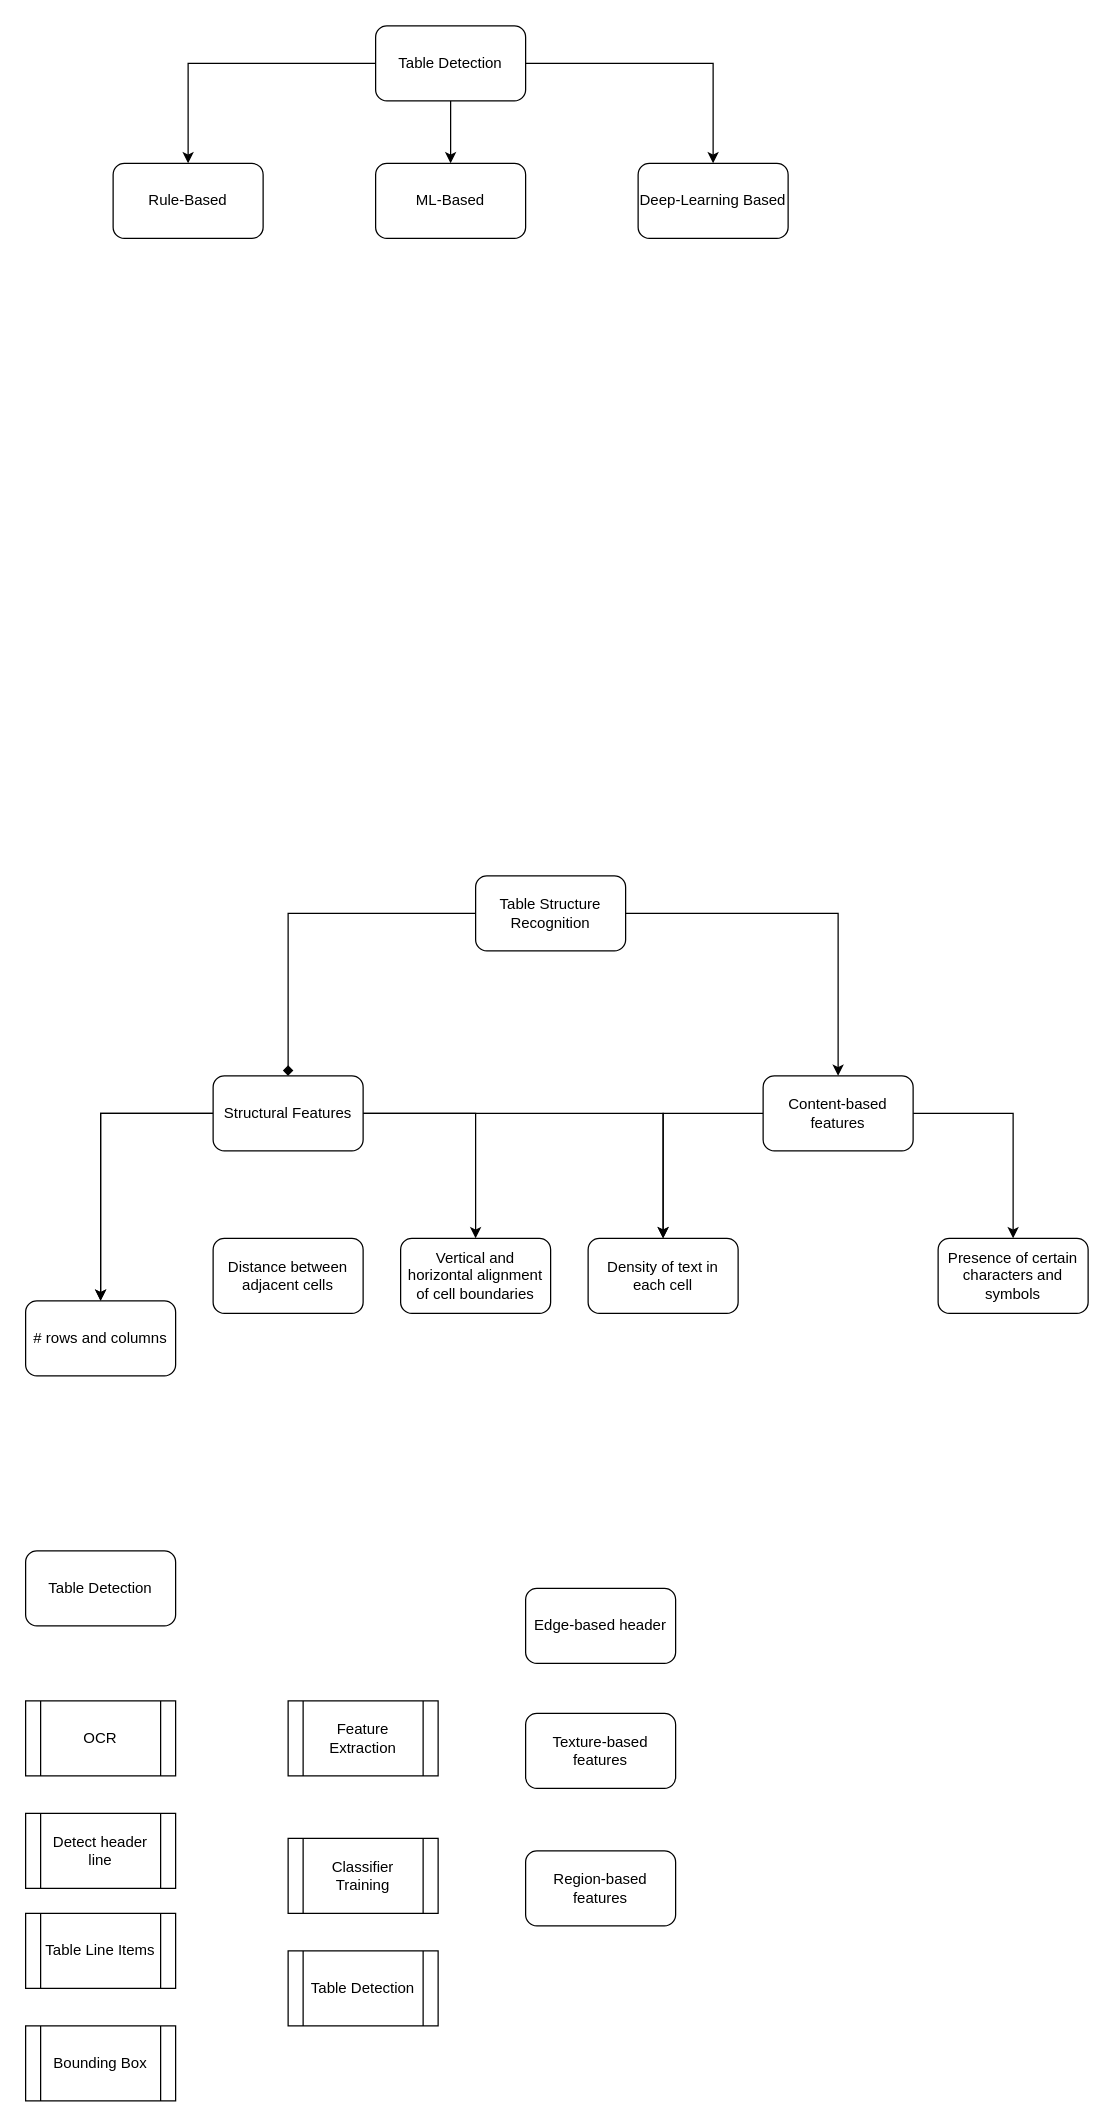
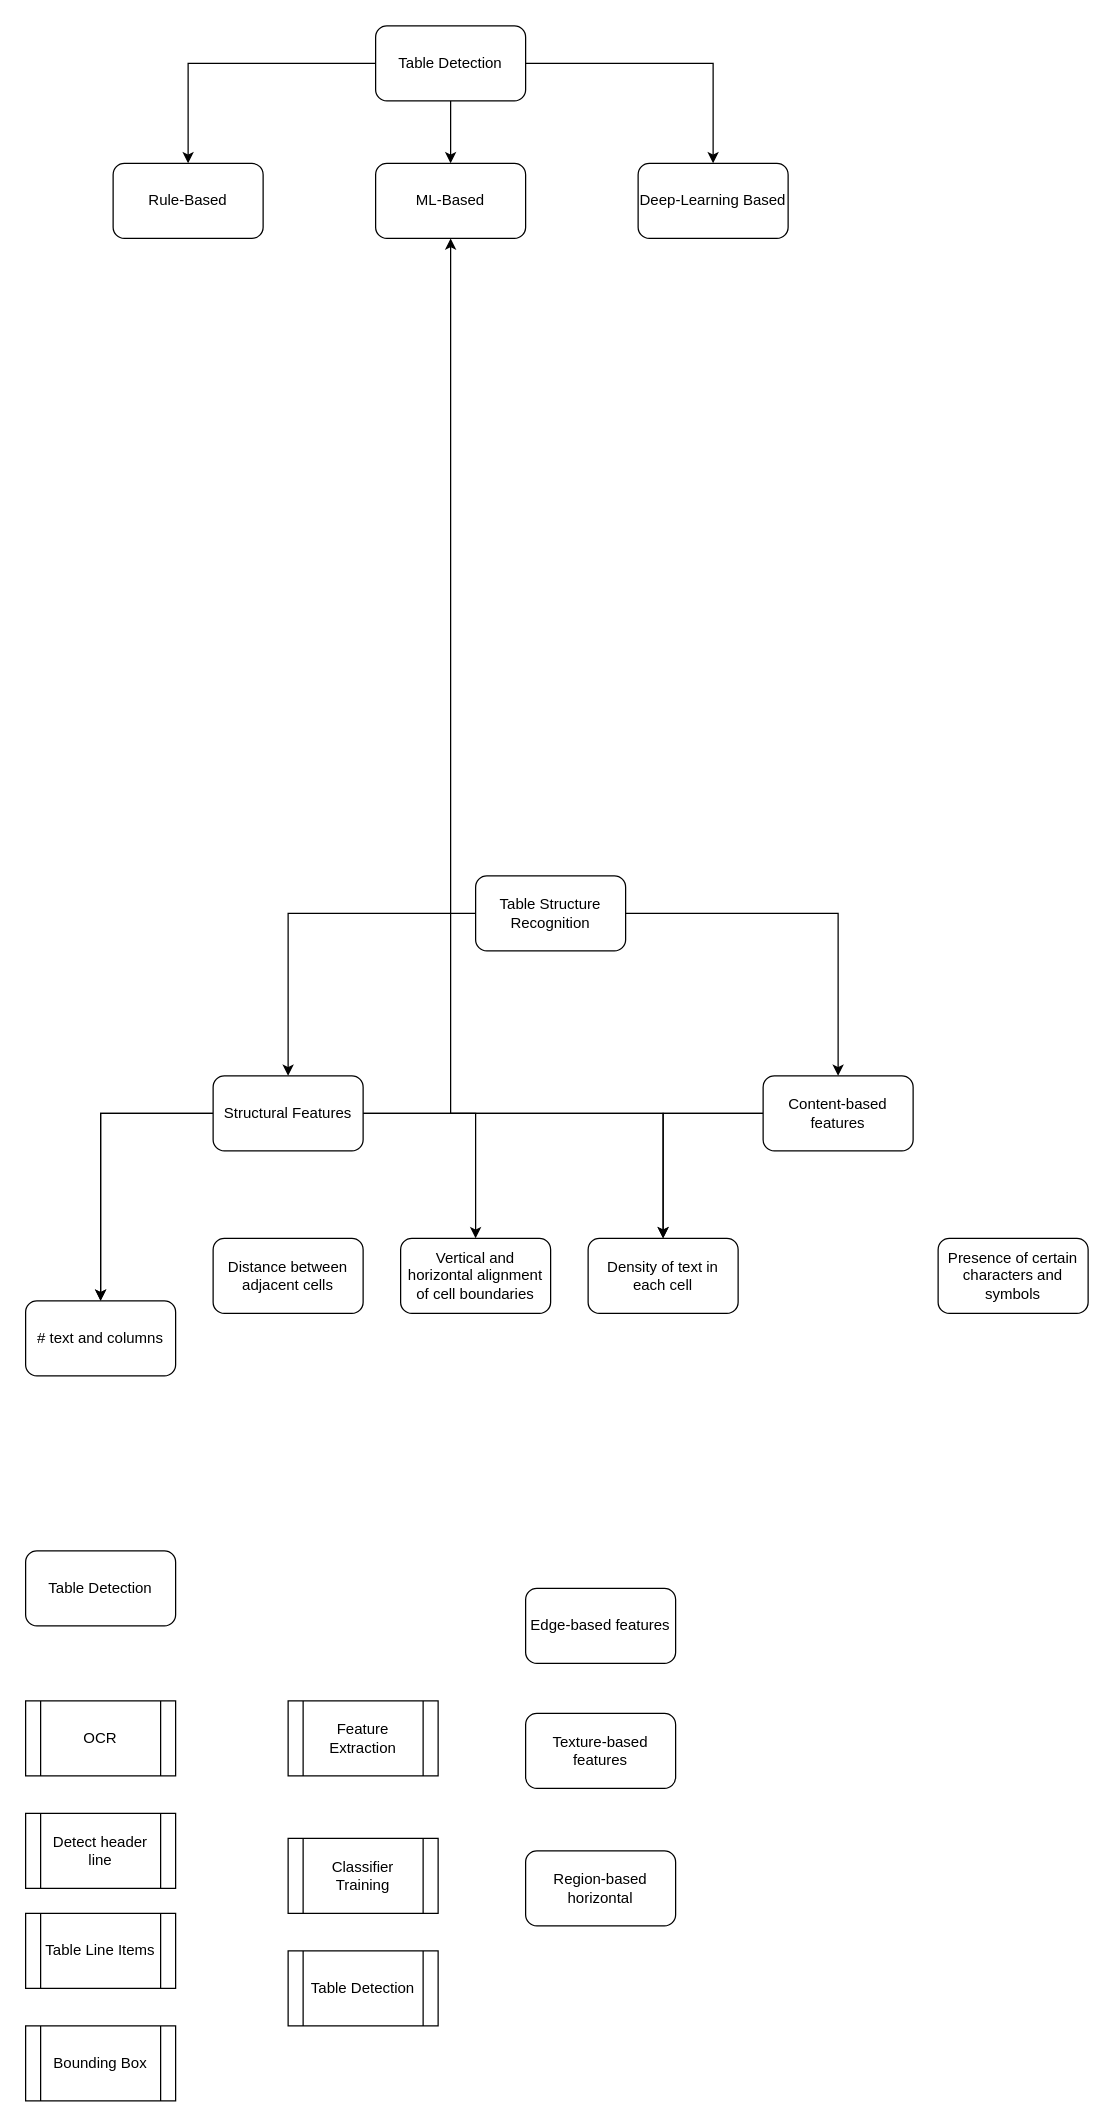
edge "Table Structure Recognition" -> "Structural Features": arrowhead diamond -> classic
edge "Content-based features" -> "Presence of certain characters and symbols": now "Content-based features" -> "ML-Based"
node "# rows and columns": label "# rows and columns" -> "# text and columns"
node "Edge-based header": label "Edge-based header" -> "Edge-based features"
node "Region-based features": label "Region-based features" -> "Region-based horizontal"
